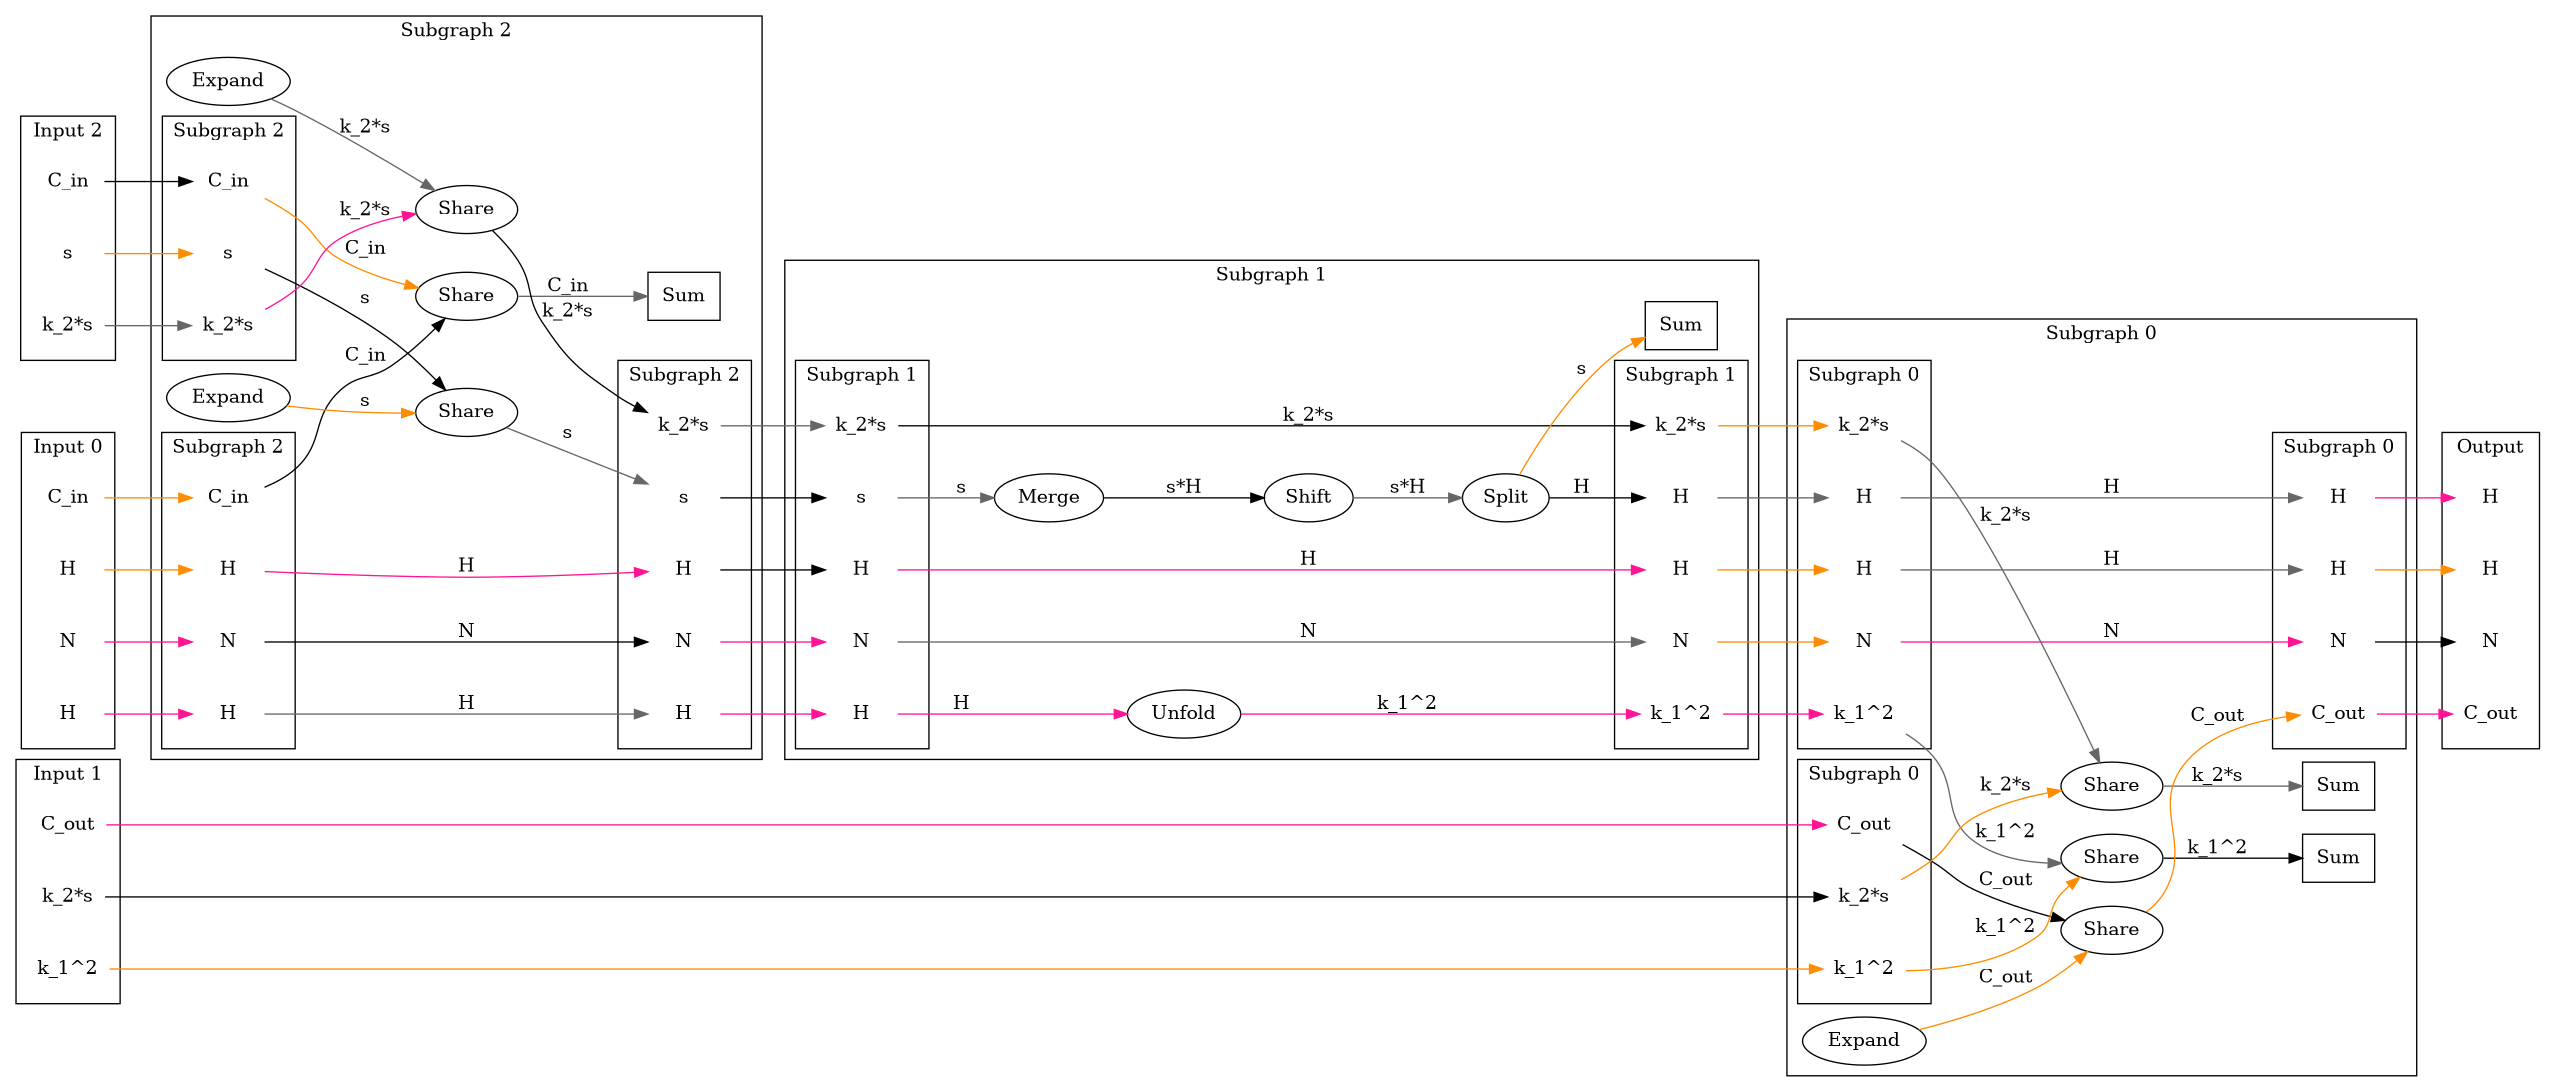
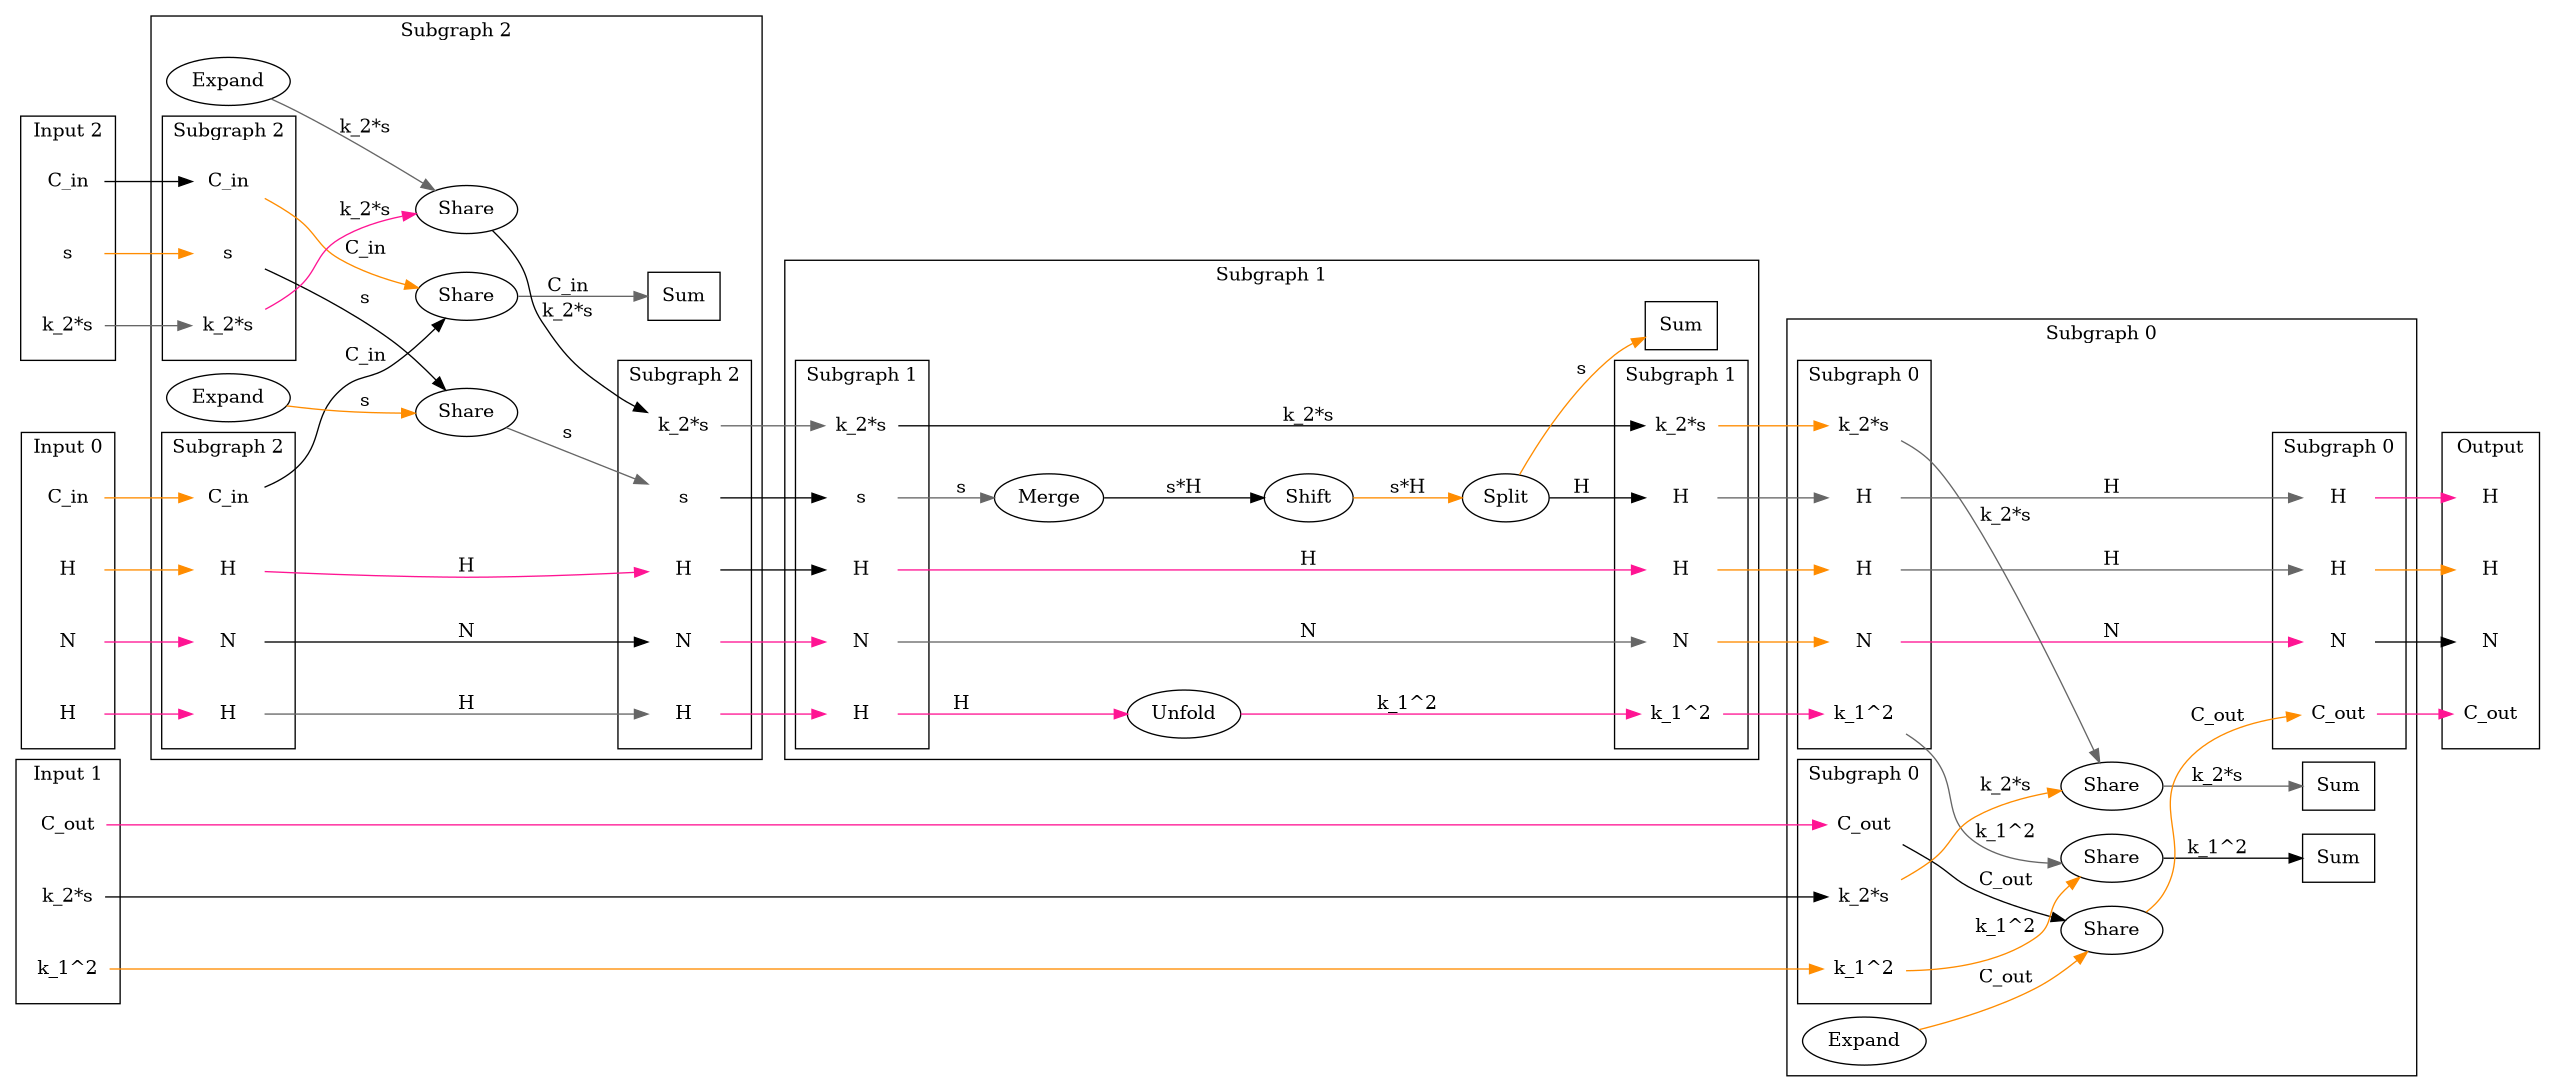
edge "Shift" -> "Split": color gray40 -> darkorange
